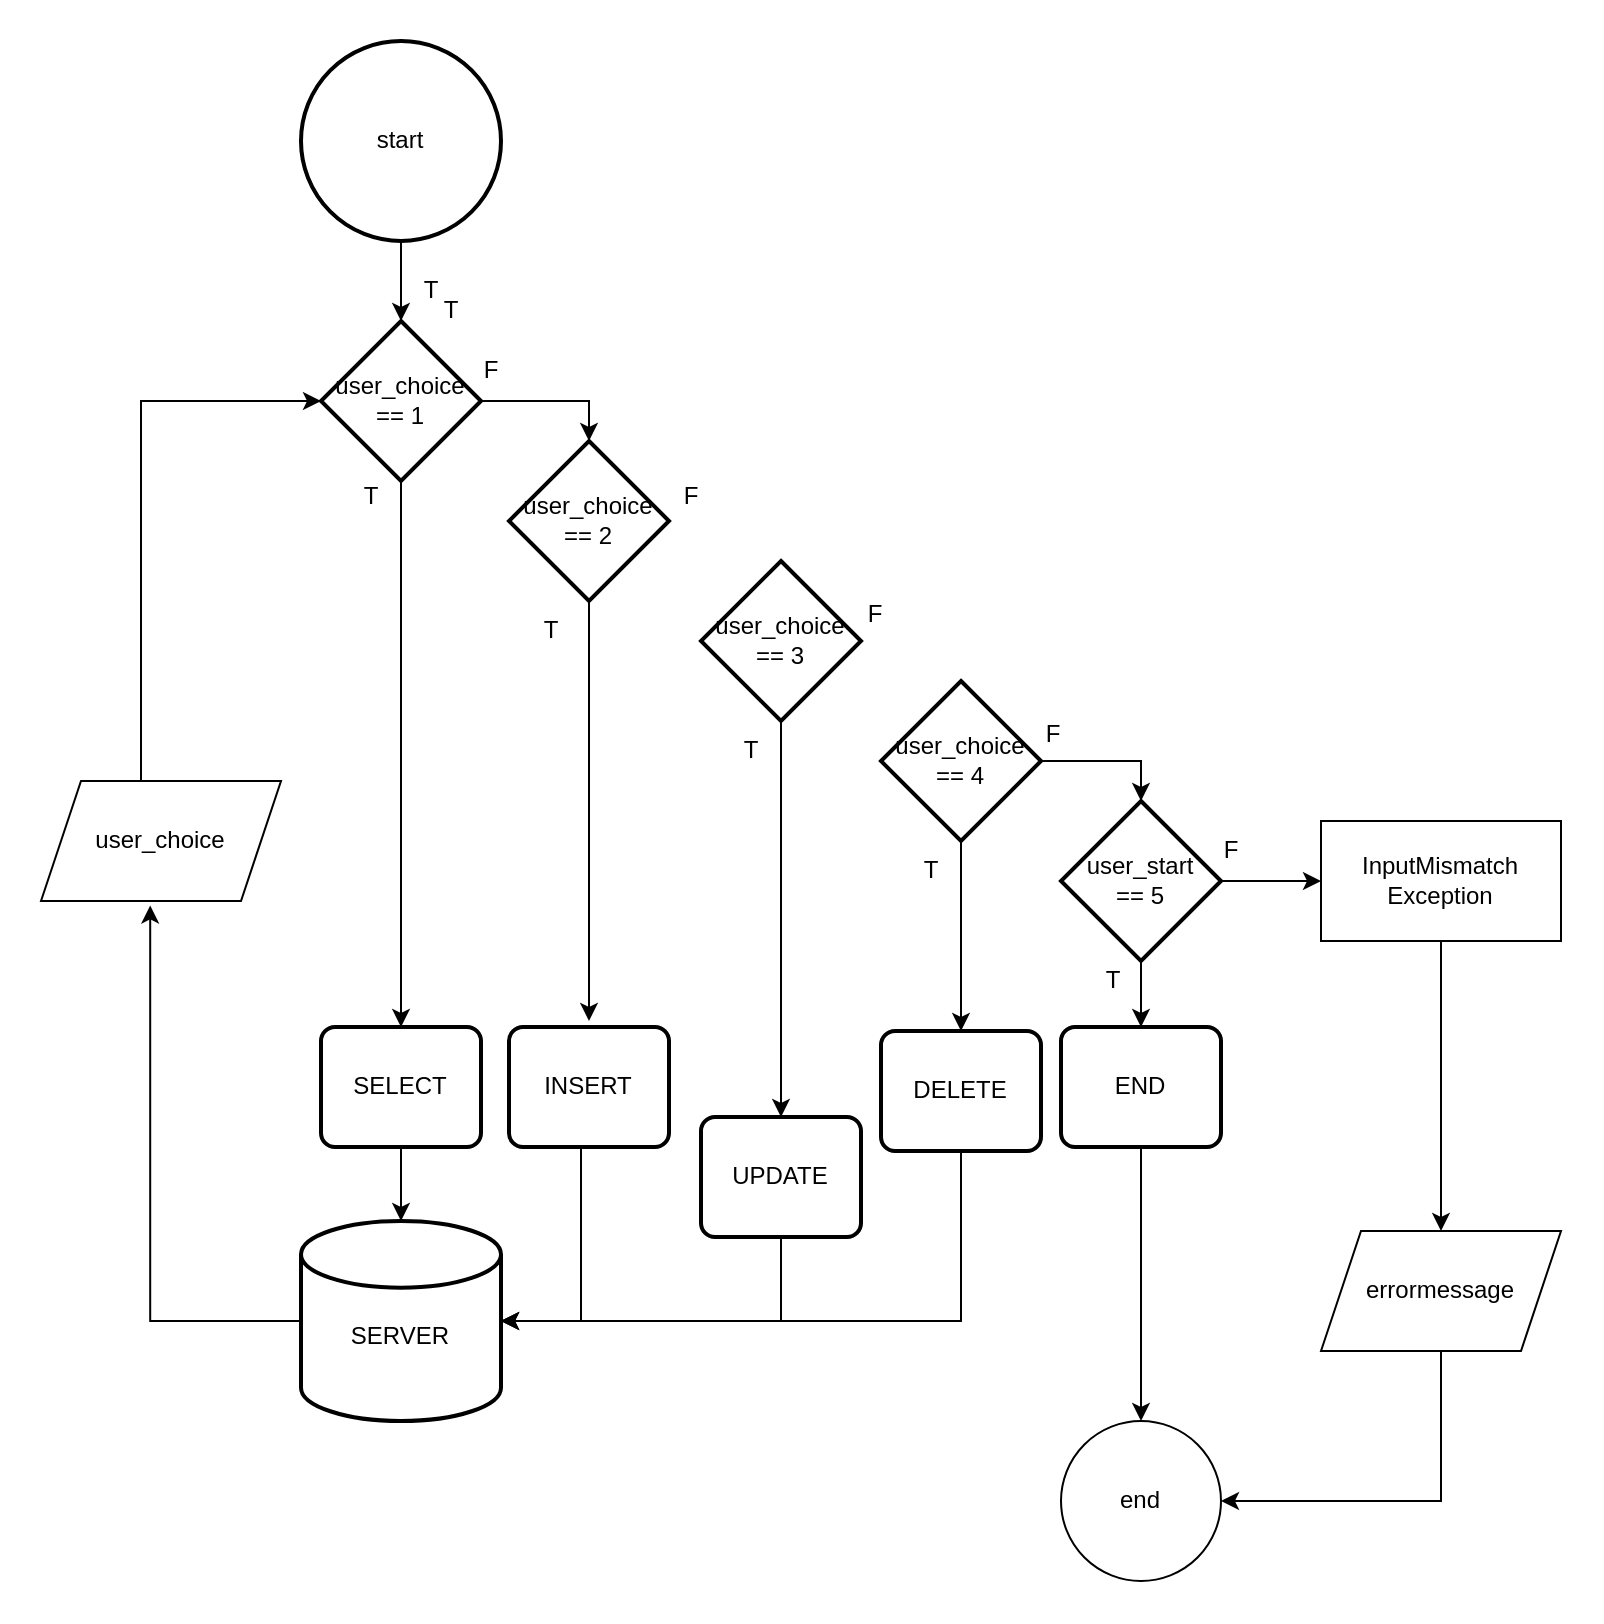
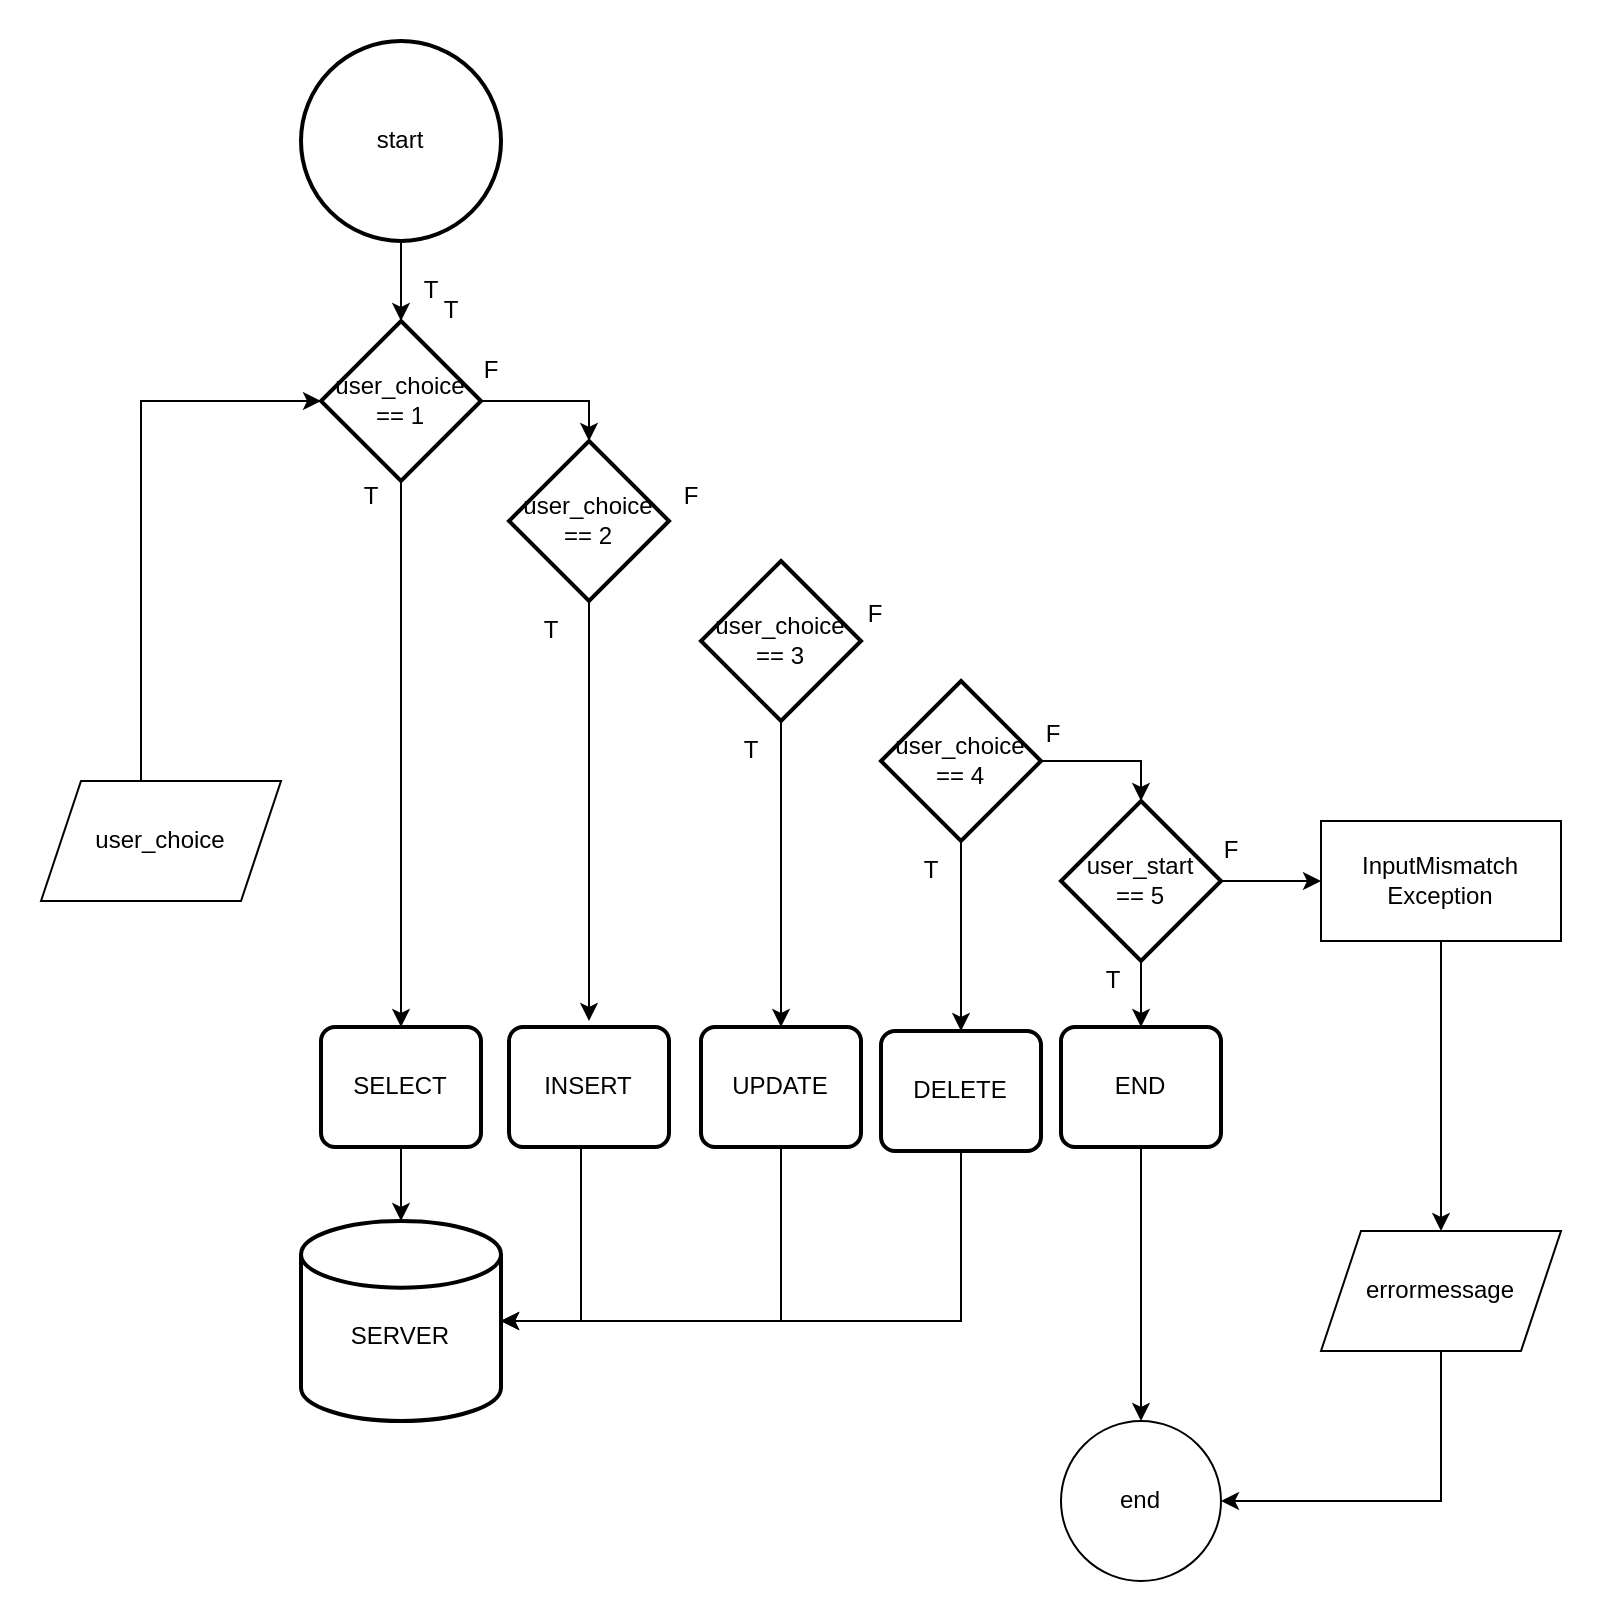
node "UPDATE": moved (781, 1177) -> (781, 1087)
edge "SERVER" -> "user_choice": removed
